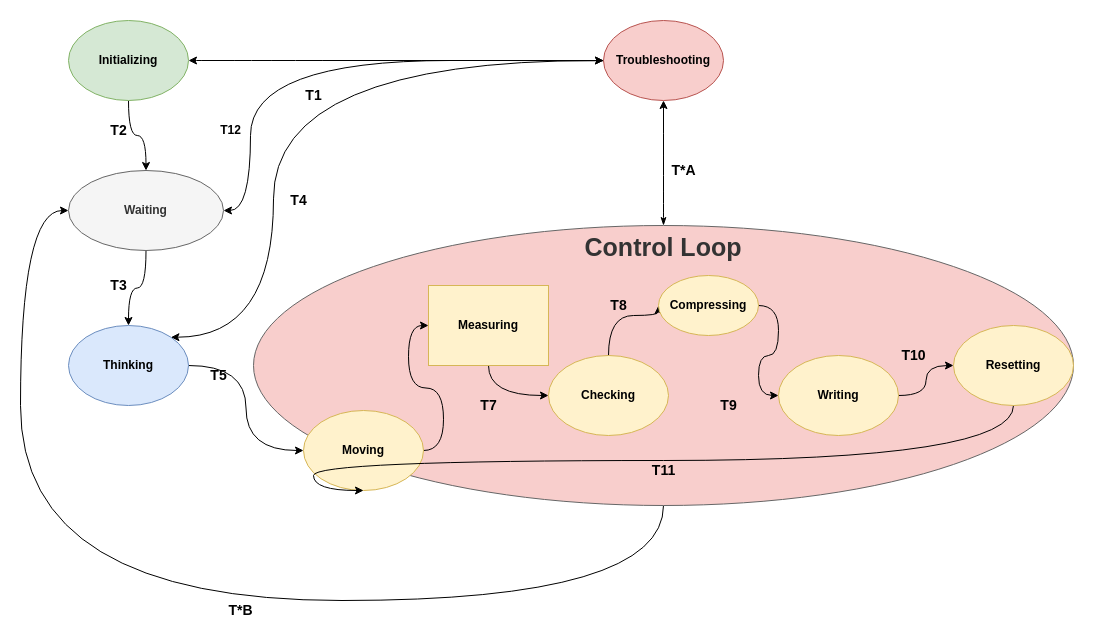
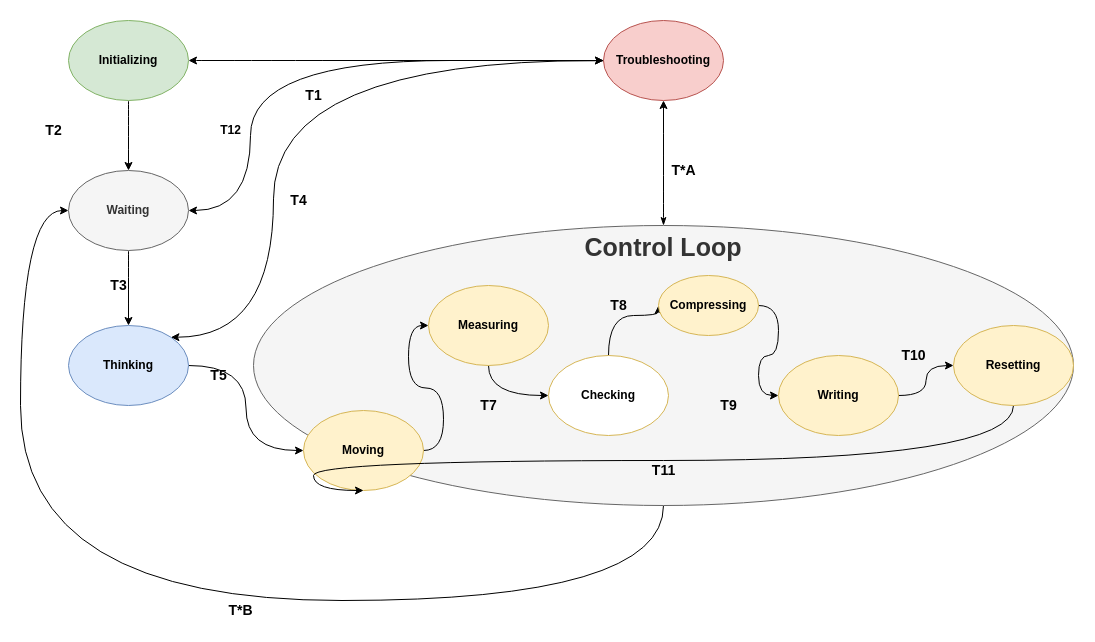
node "T2": moved (119, 131) -> (54, 131)
node "Waiting": size 155x80 -> 120x80
node "Control Loop": fillcolor #f8cecc -> #f5f5f5
node "Measuring": shape rectangle -> ellipse
node "Checking": fillcolor #fff2cc -> #ffffff
